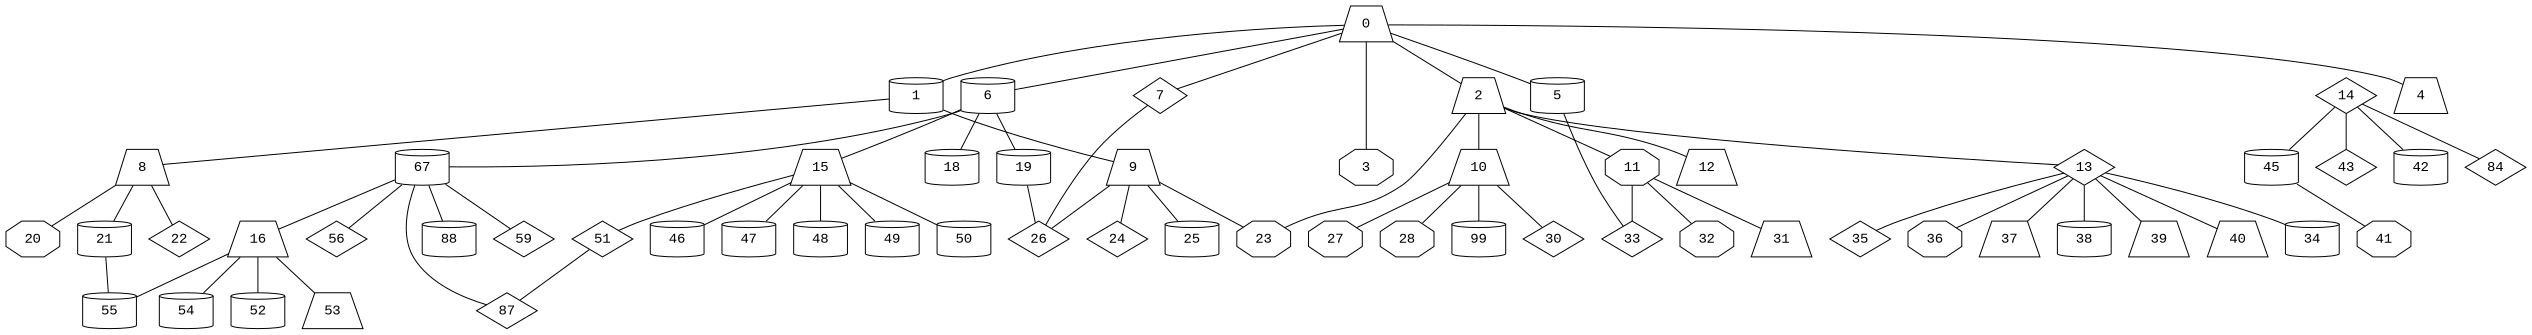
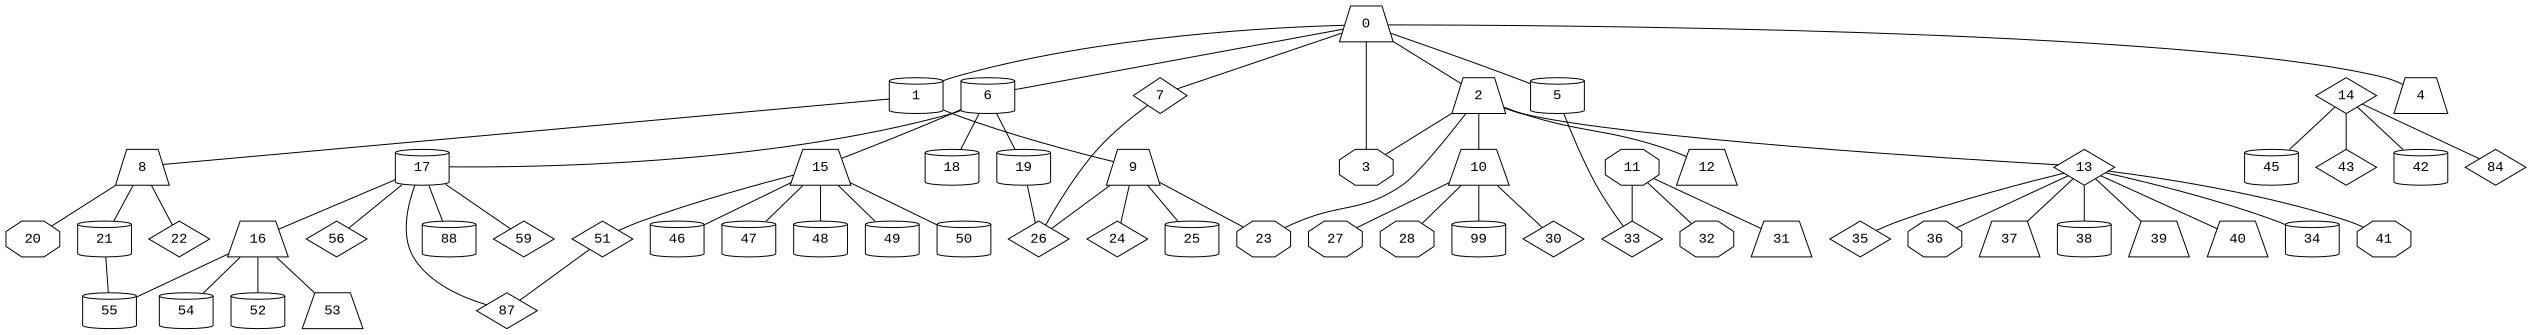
edge "2" -- "11": now "2" -- "3"
node "67": label "67" -> "17"
edge "45" -- "41": now "13" -- "41"
